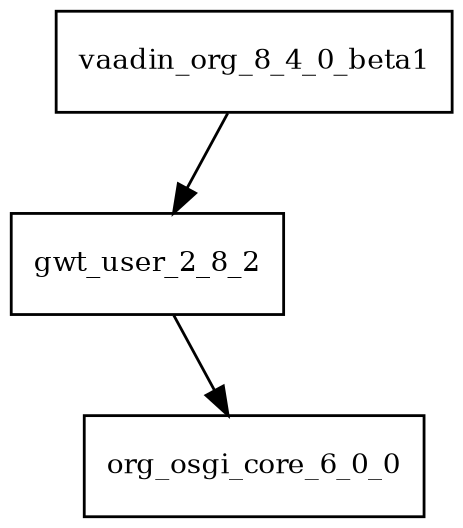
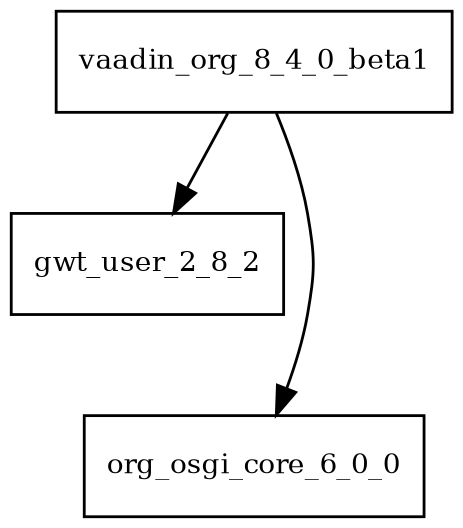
edge "gwt_user_2_8_2" -> "org_osgi_core_6_0_0": now "vaadin_org_8_4_0_beta1" -> "org_osgi_core_6_0_0"
